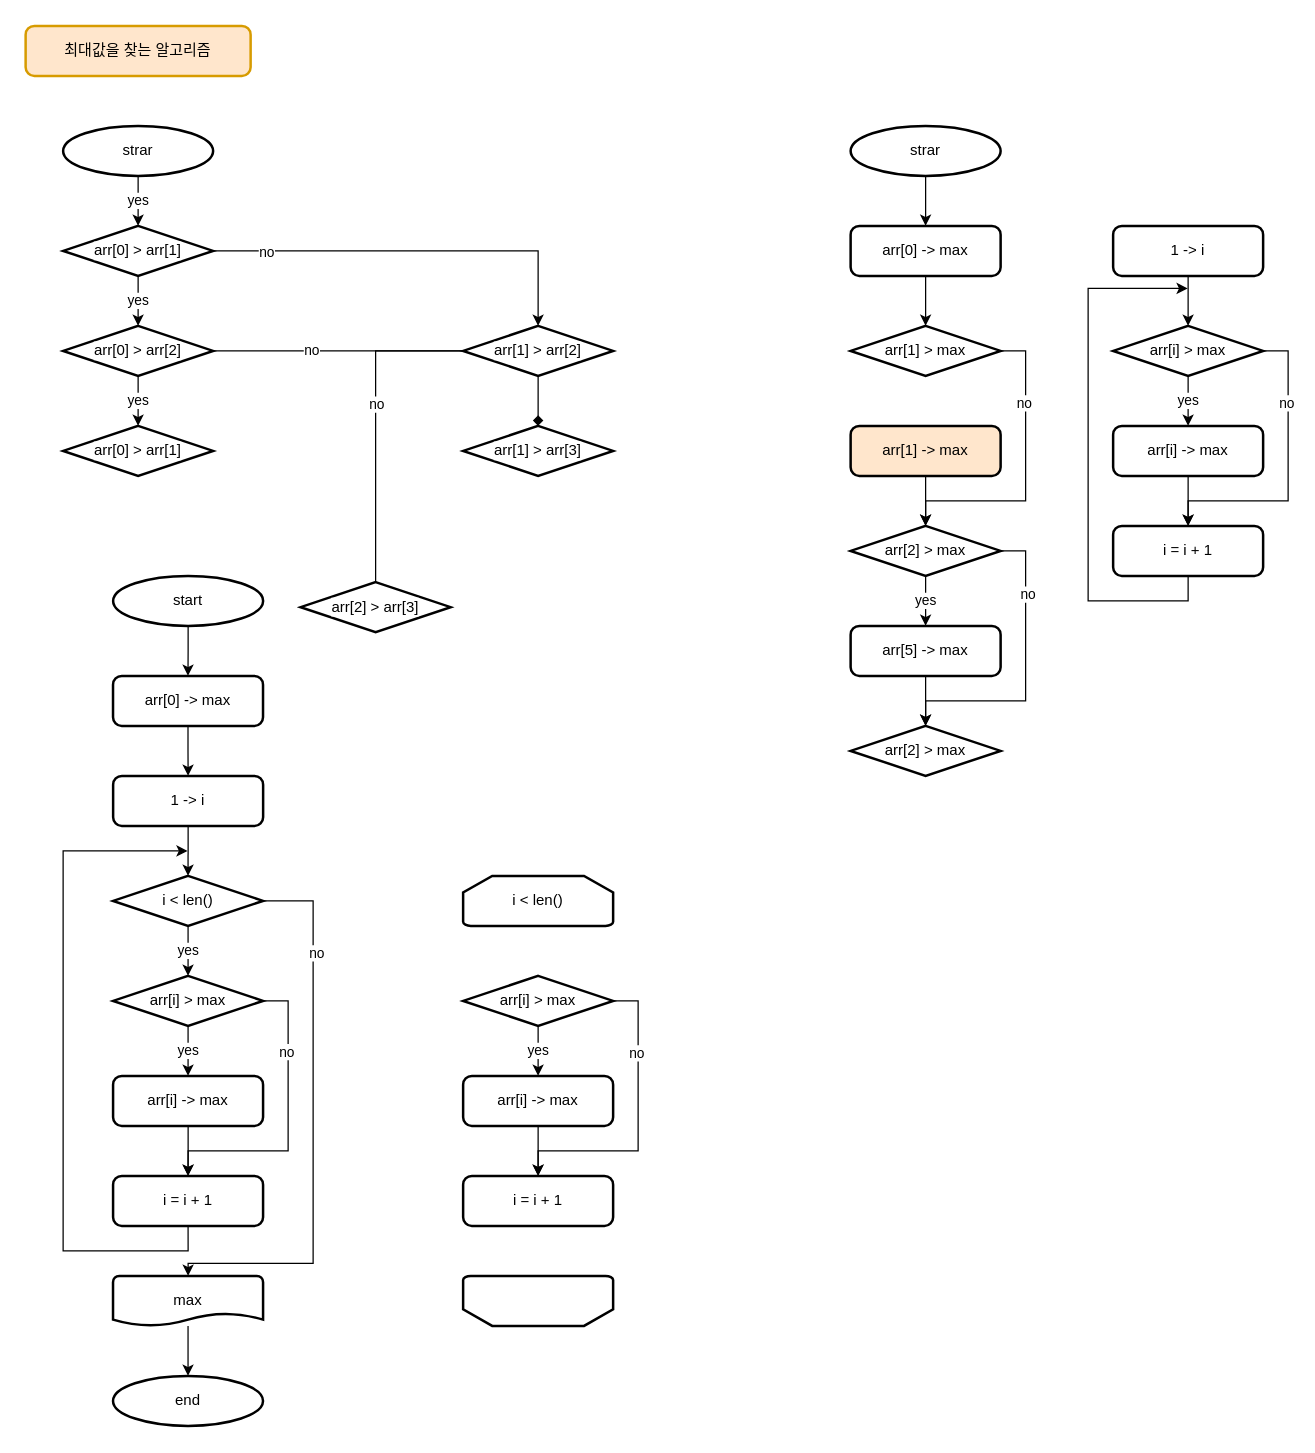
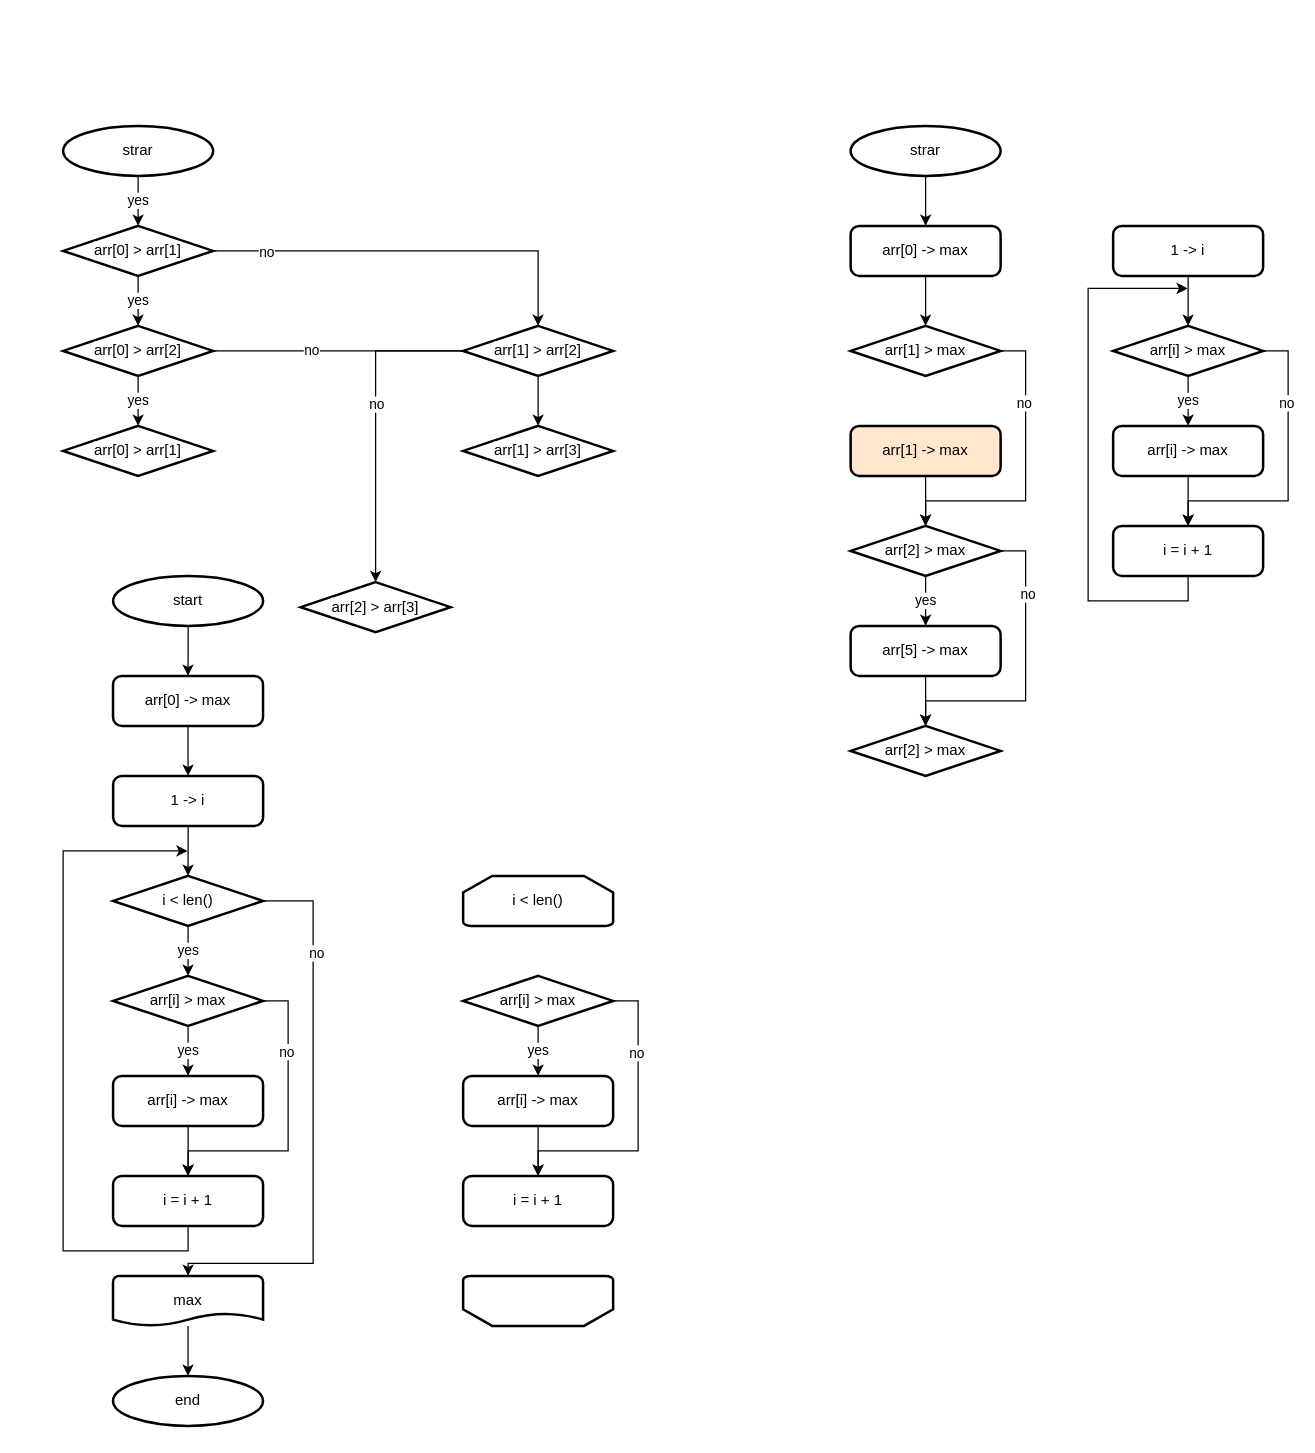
node "최대값을 찾는 알고리즘": removed
edge "arr[0] > arr[2]" -> "arr[1] > arr[3]": arrowhead diamond -> classic
edge "arr[1] > arr[2]" -- "arr[2] > arr[3]": arrowhead none -> classic
